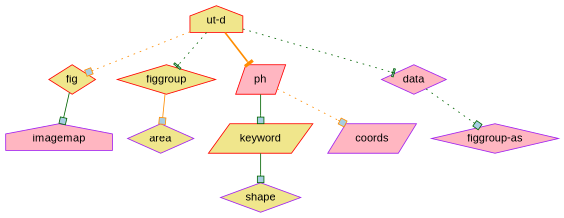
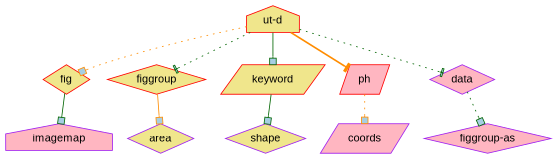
edge "ph" -> "keyword": now "ut-d" -> "keyword"
